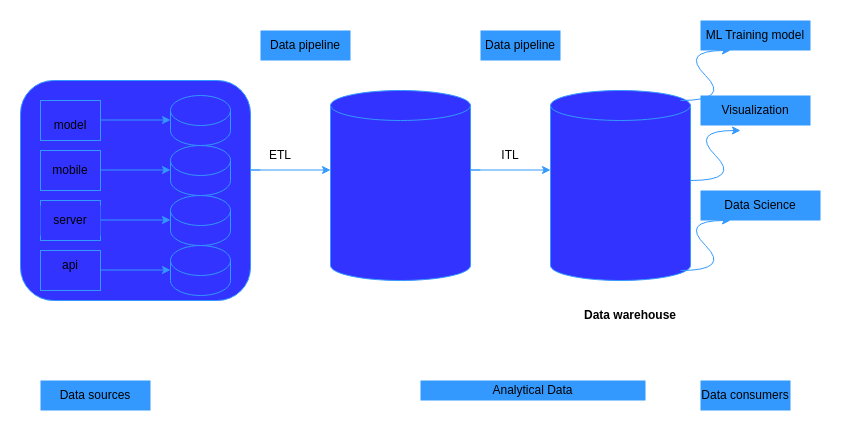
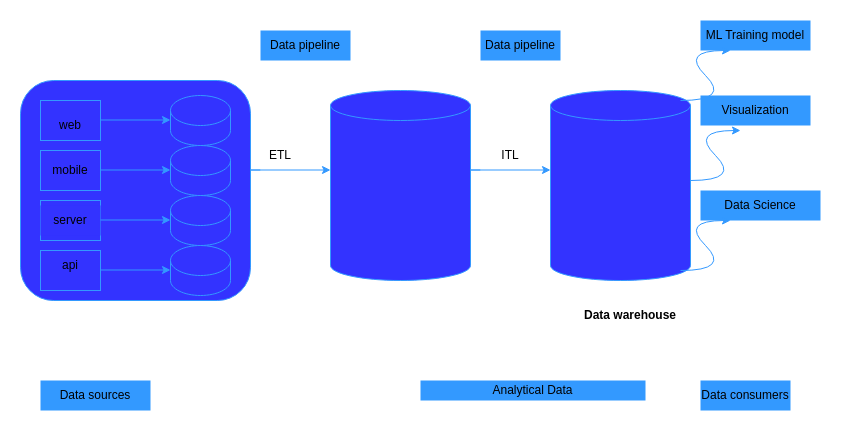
node "model": label "model" -> "web"
